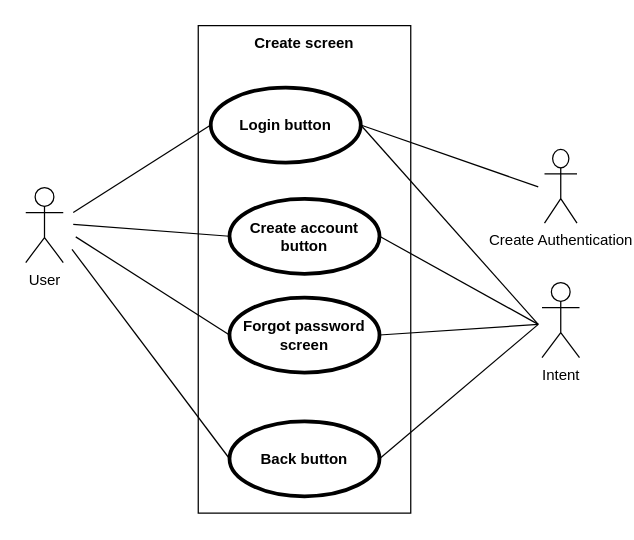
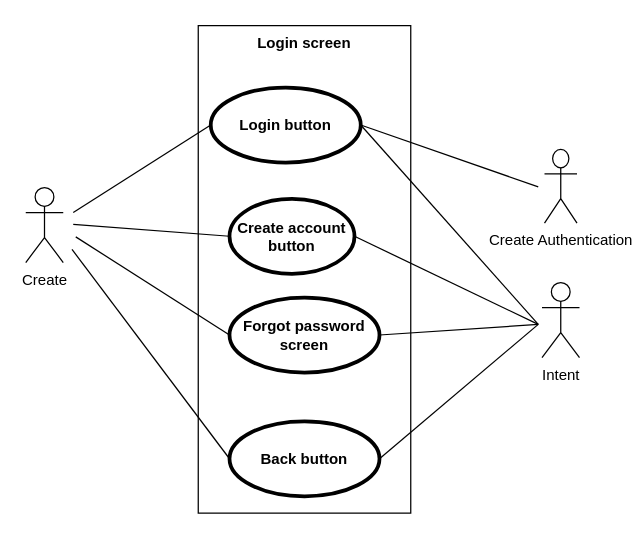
node "Create screen": label "Create screen" -> "Login screen"
node "Create account button": size 150x75 -> 125x75
node "User": label "User" -> "Create"
